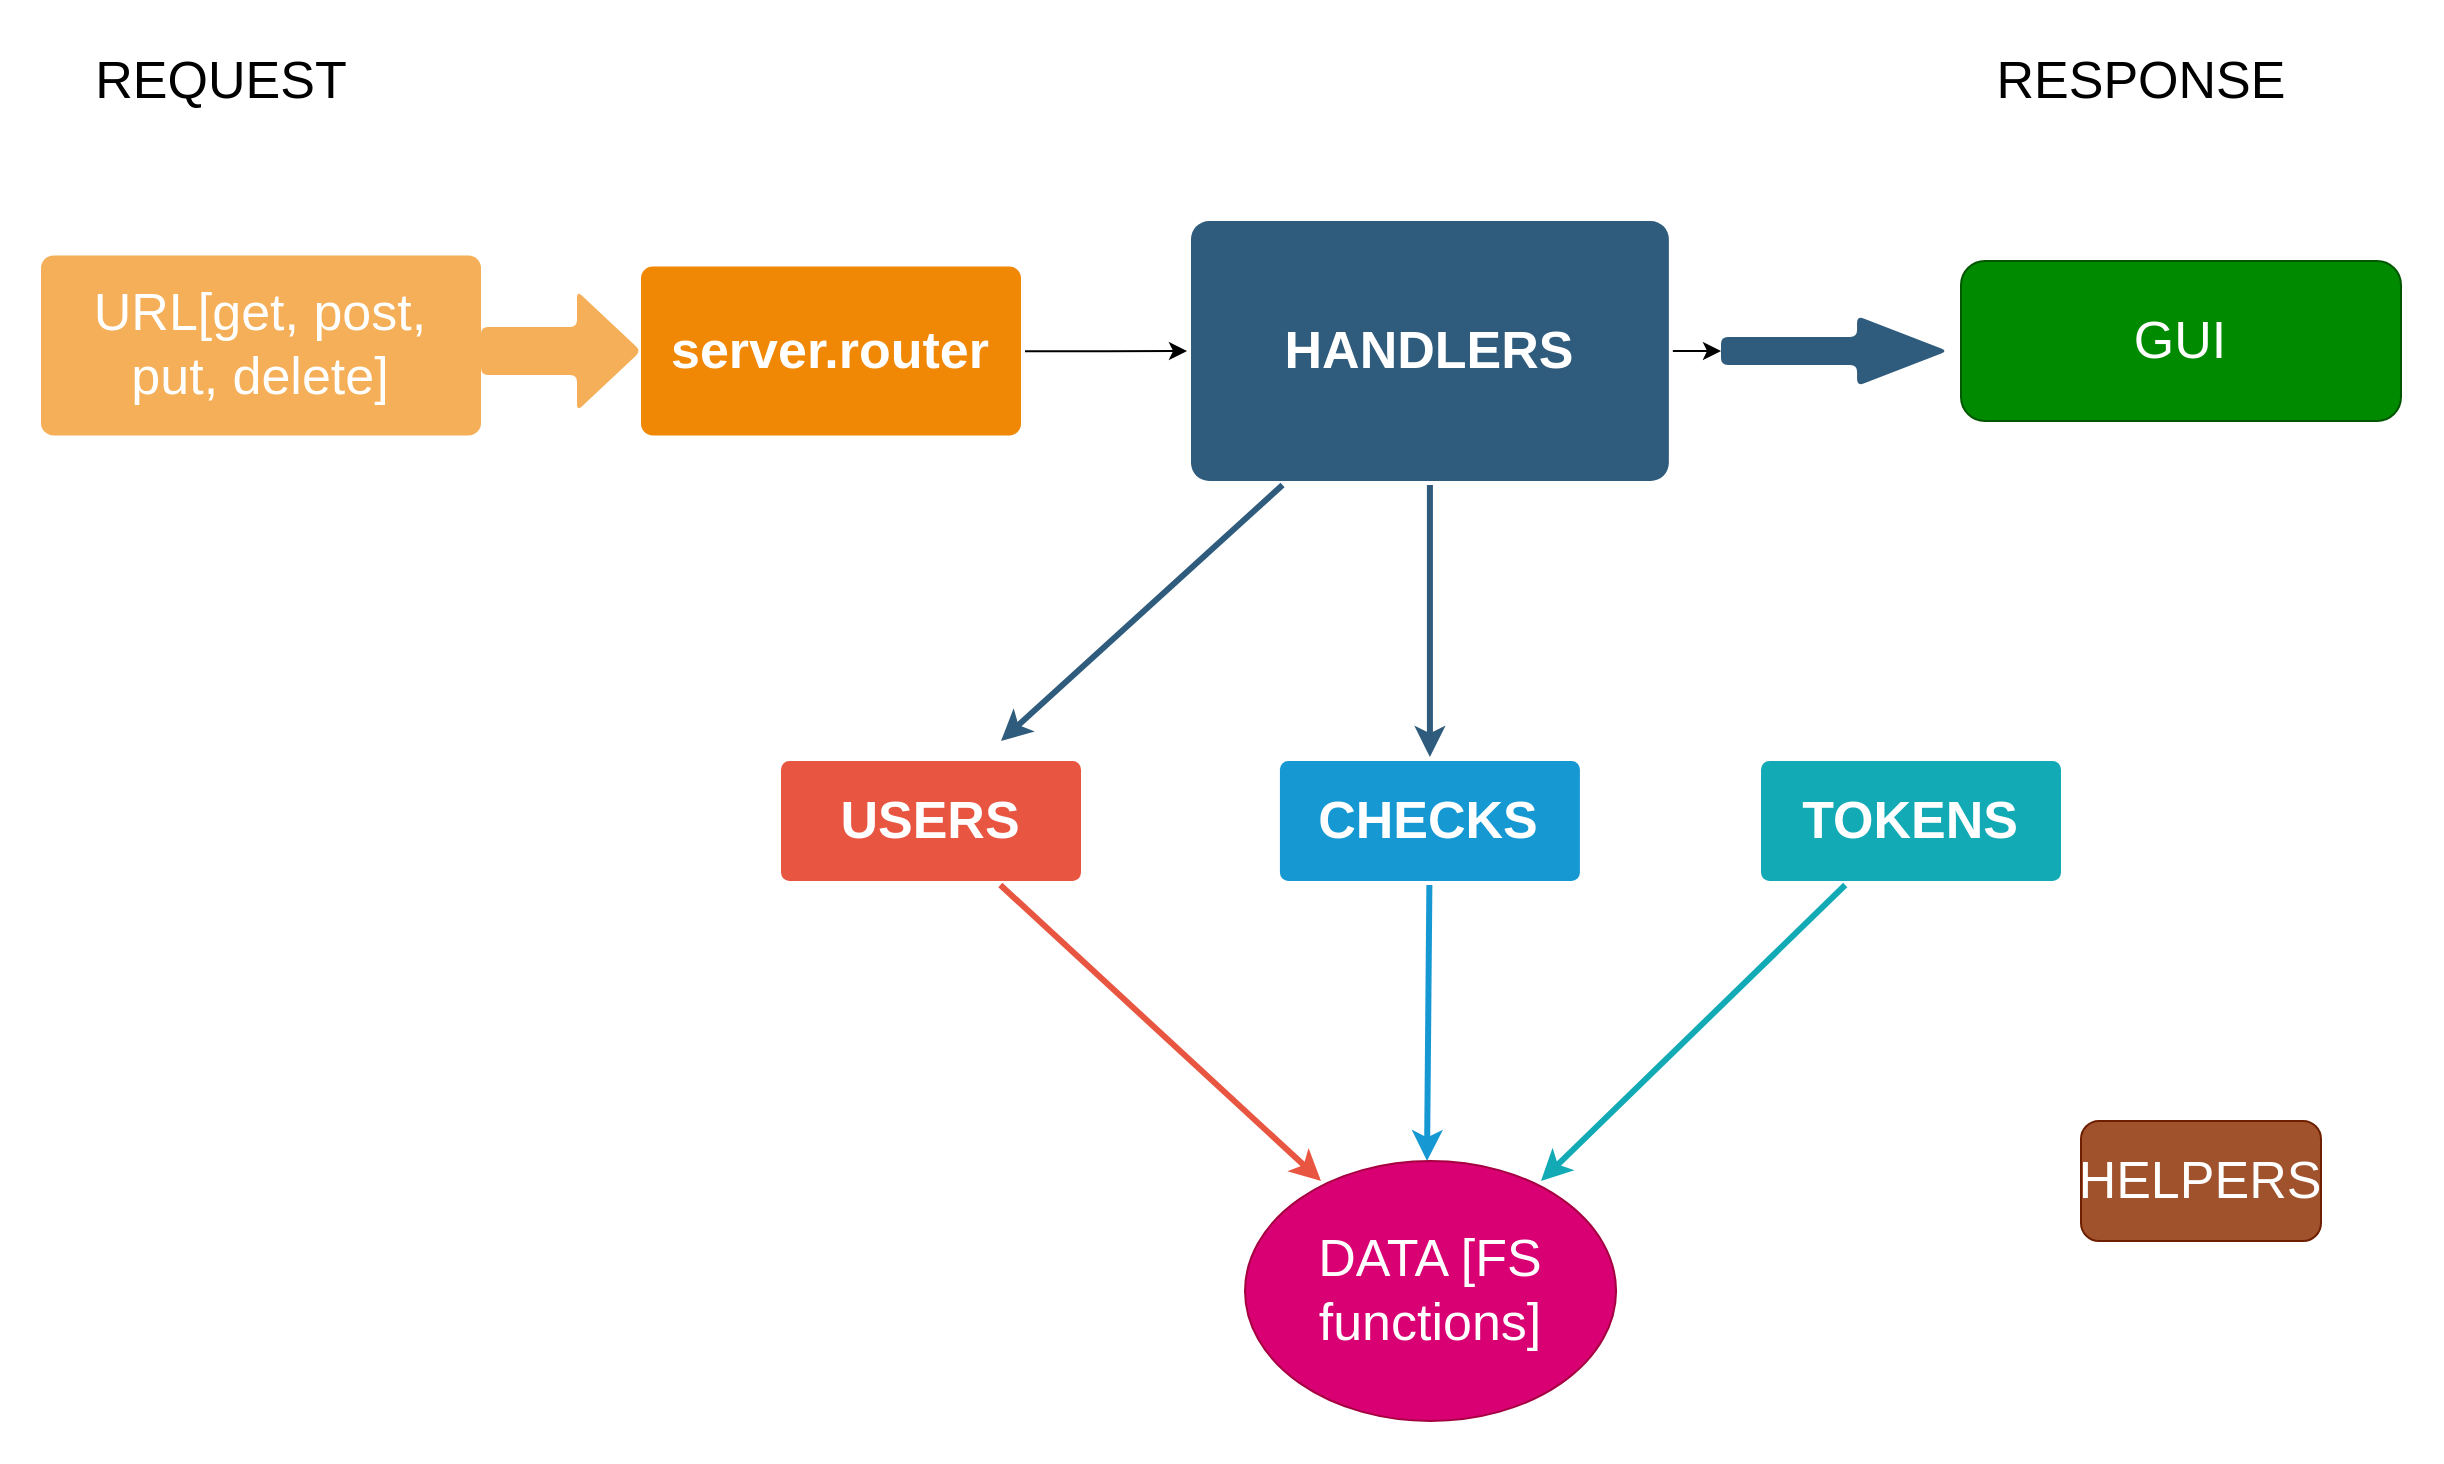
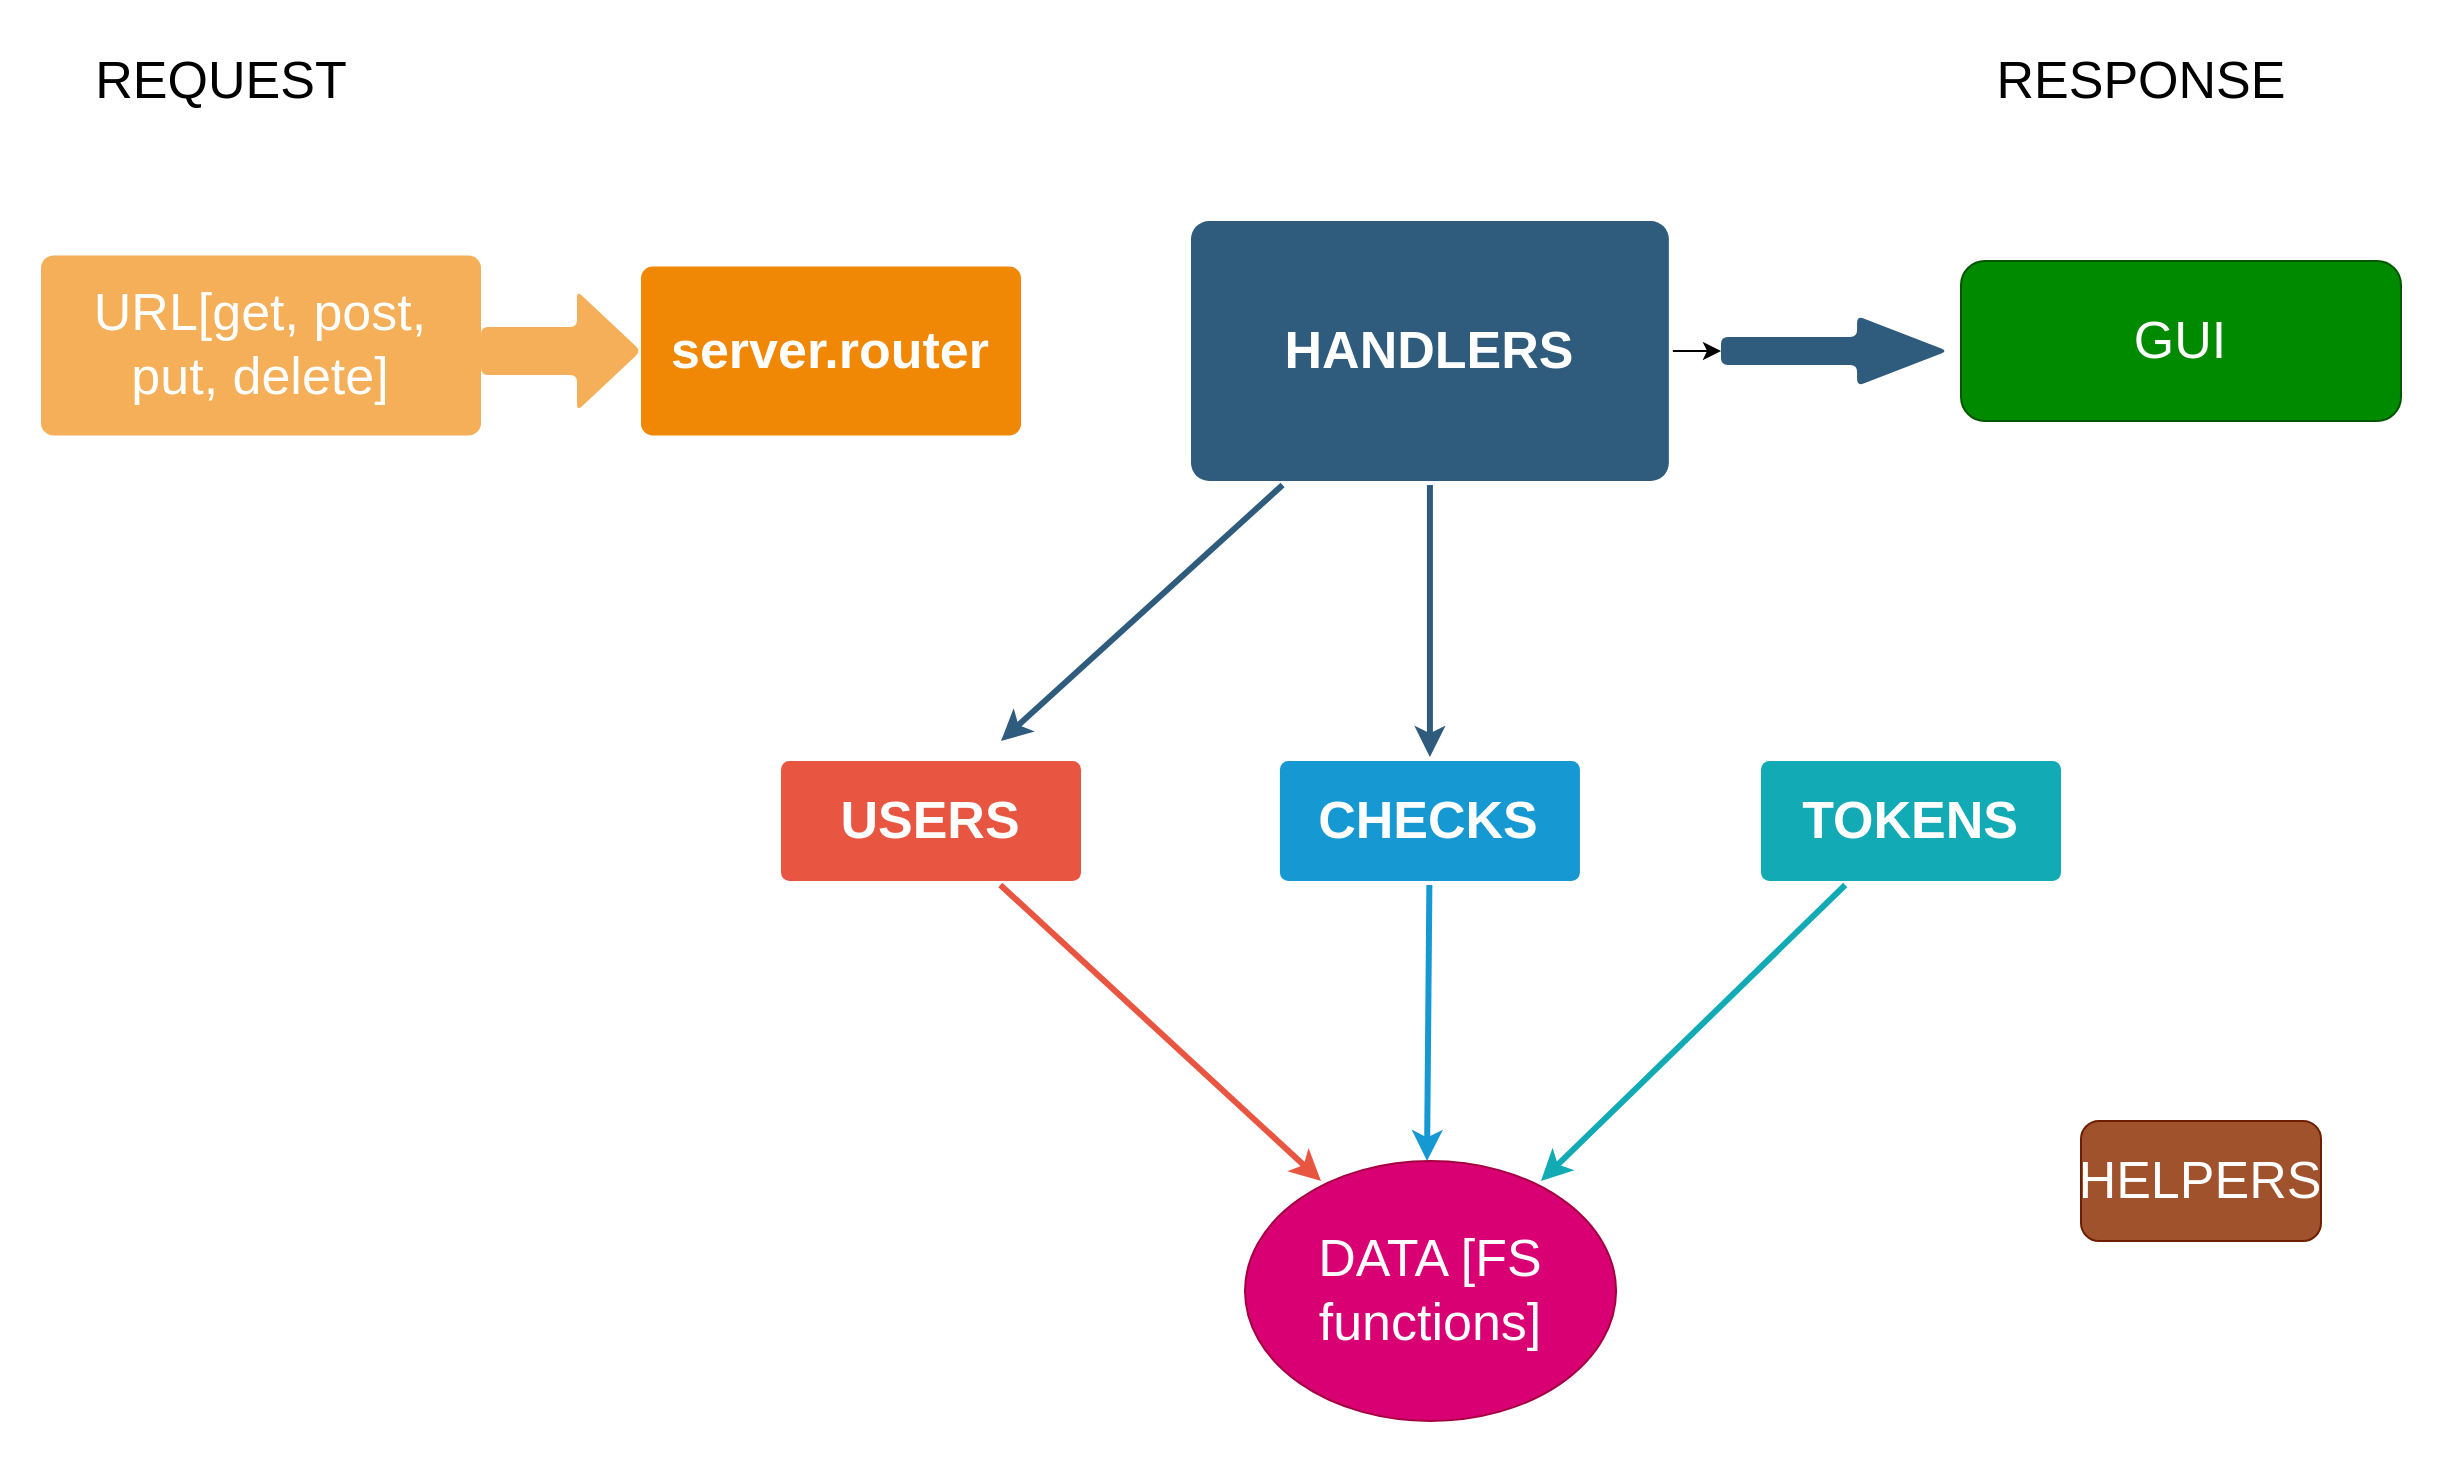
edge "server.router" -> "HANDLERS": removed
